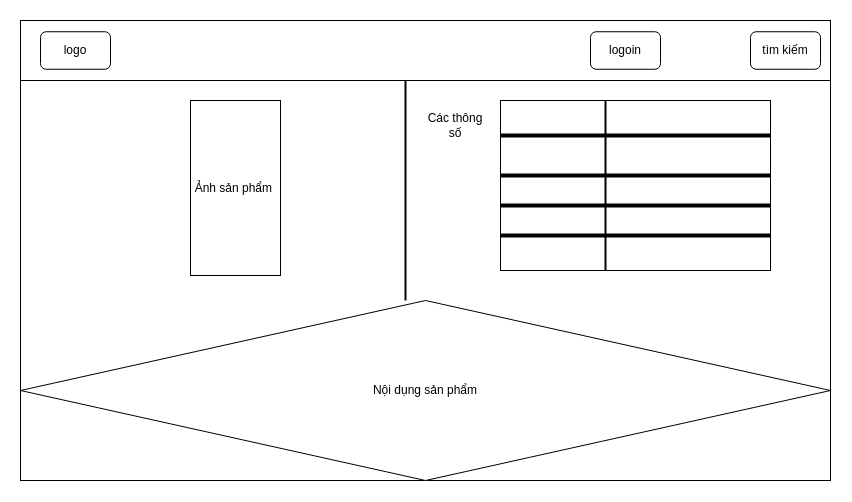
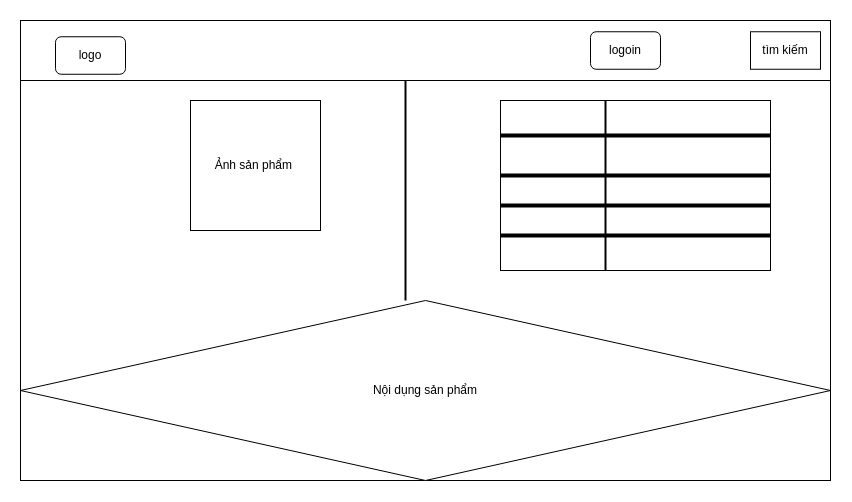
node "logo": moved (76, 51) -> (91, 56)
node "tìm kiếm": shape rounded rectangle -> rectangle
node "Các thông số": removed
node "Ảnh sản phẩm": size 90x175 -> 130x130
